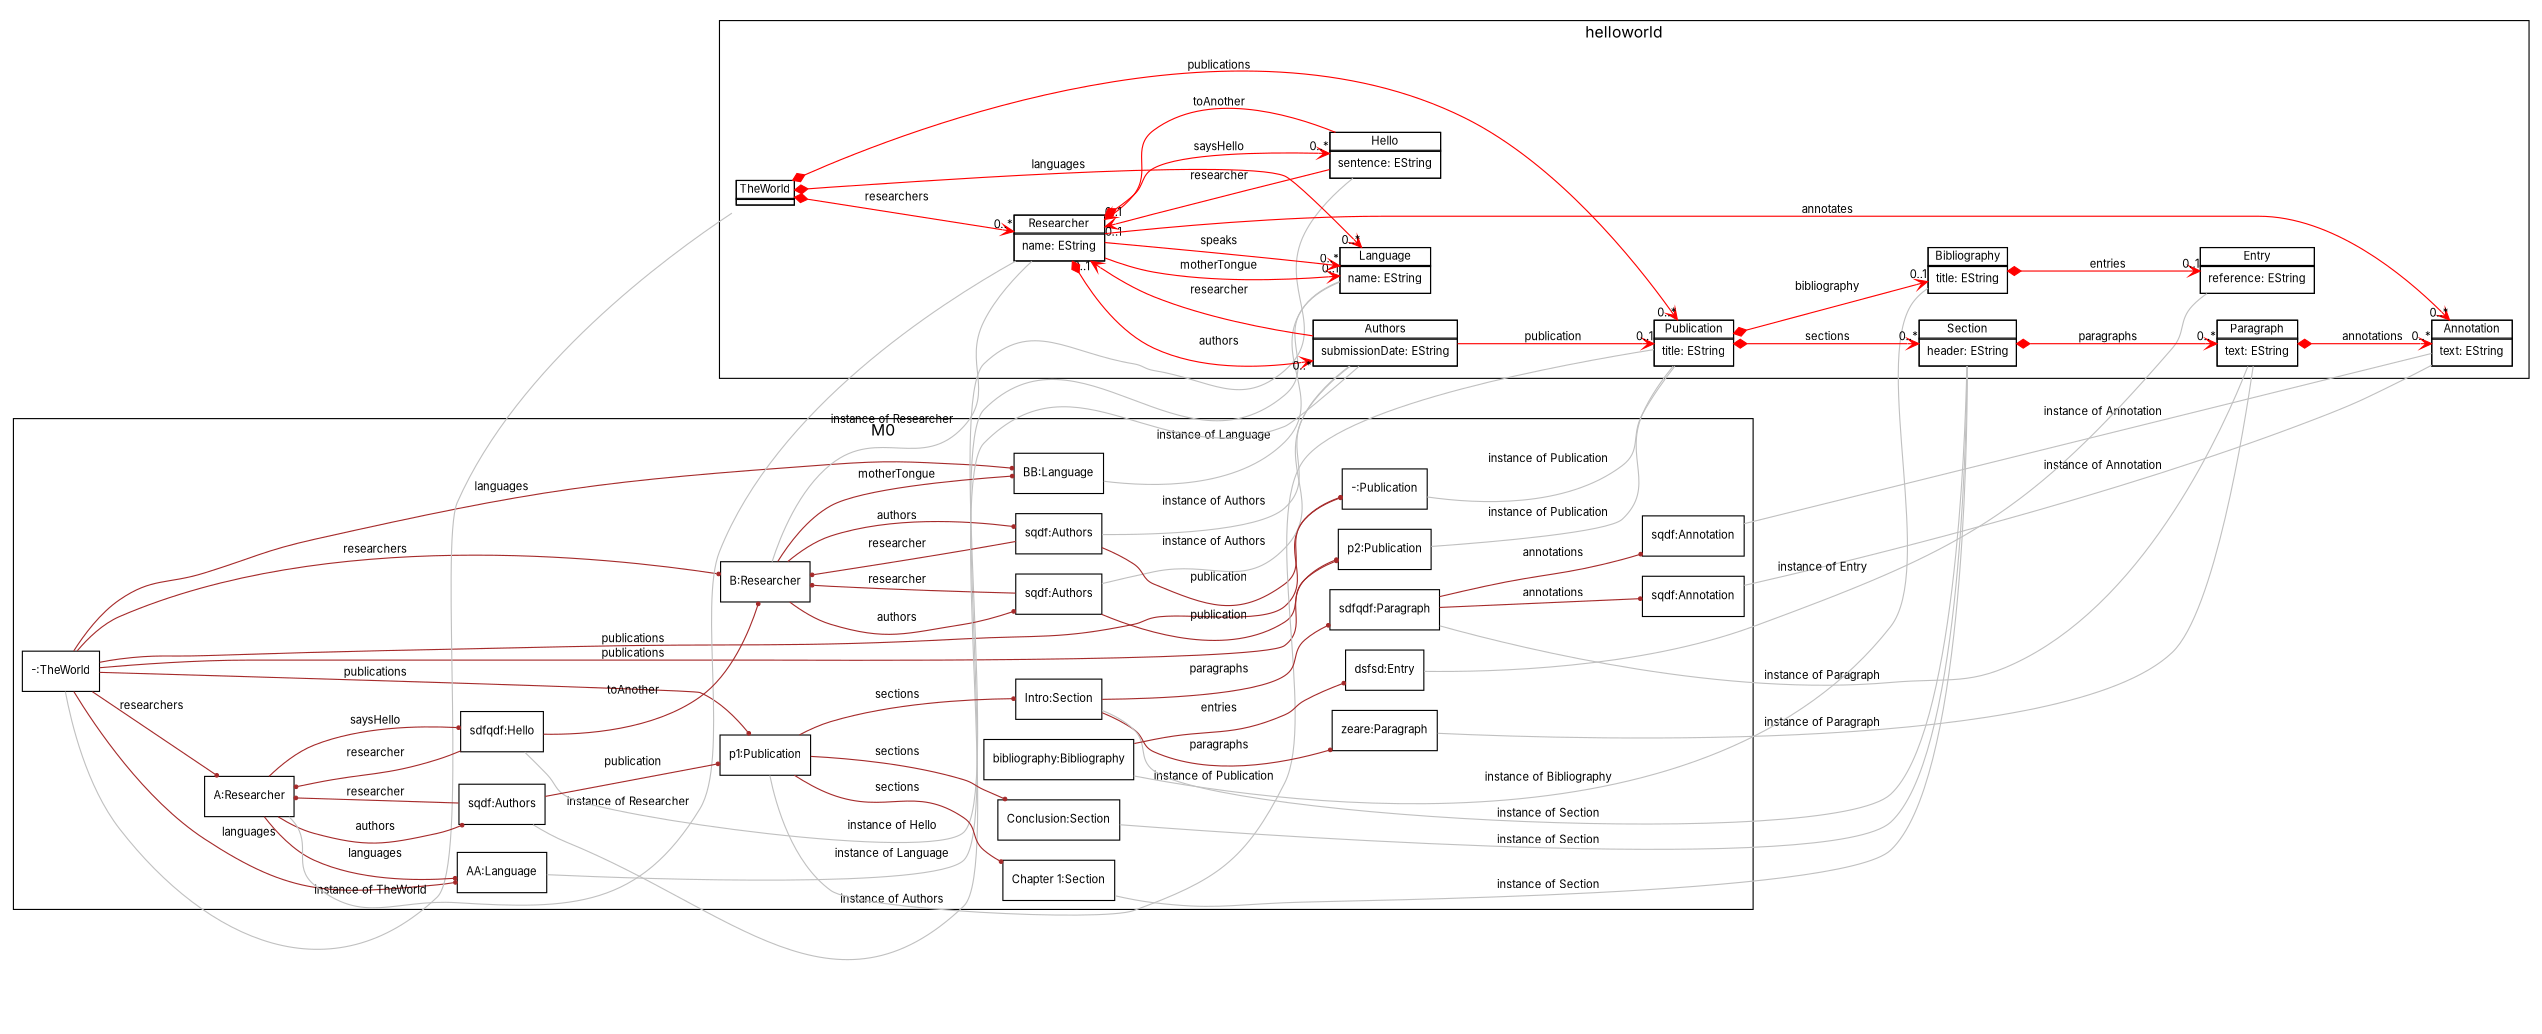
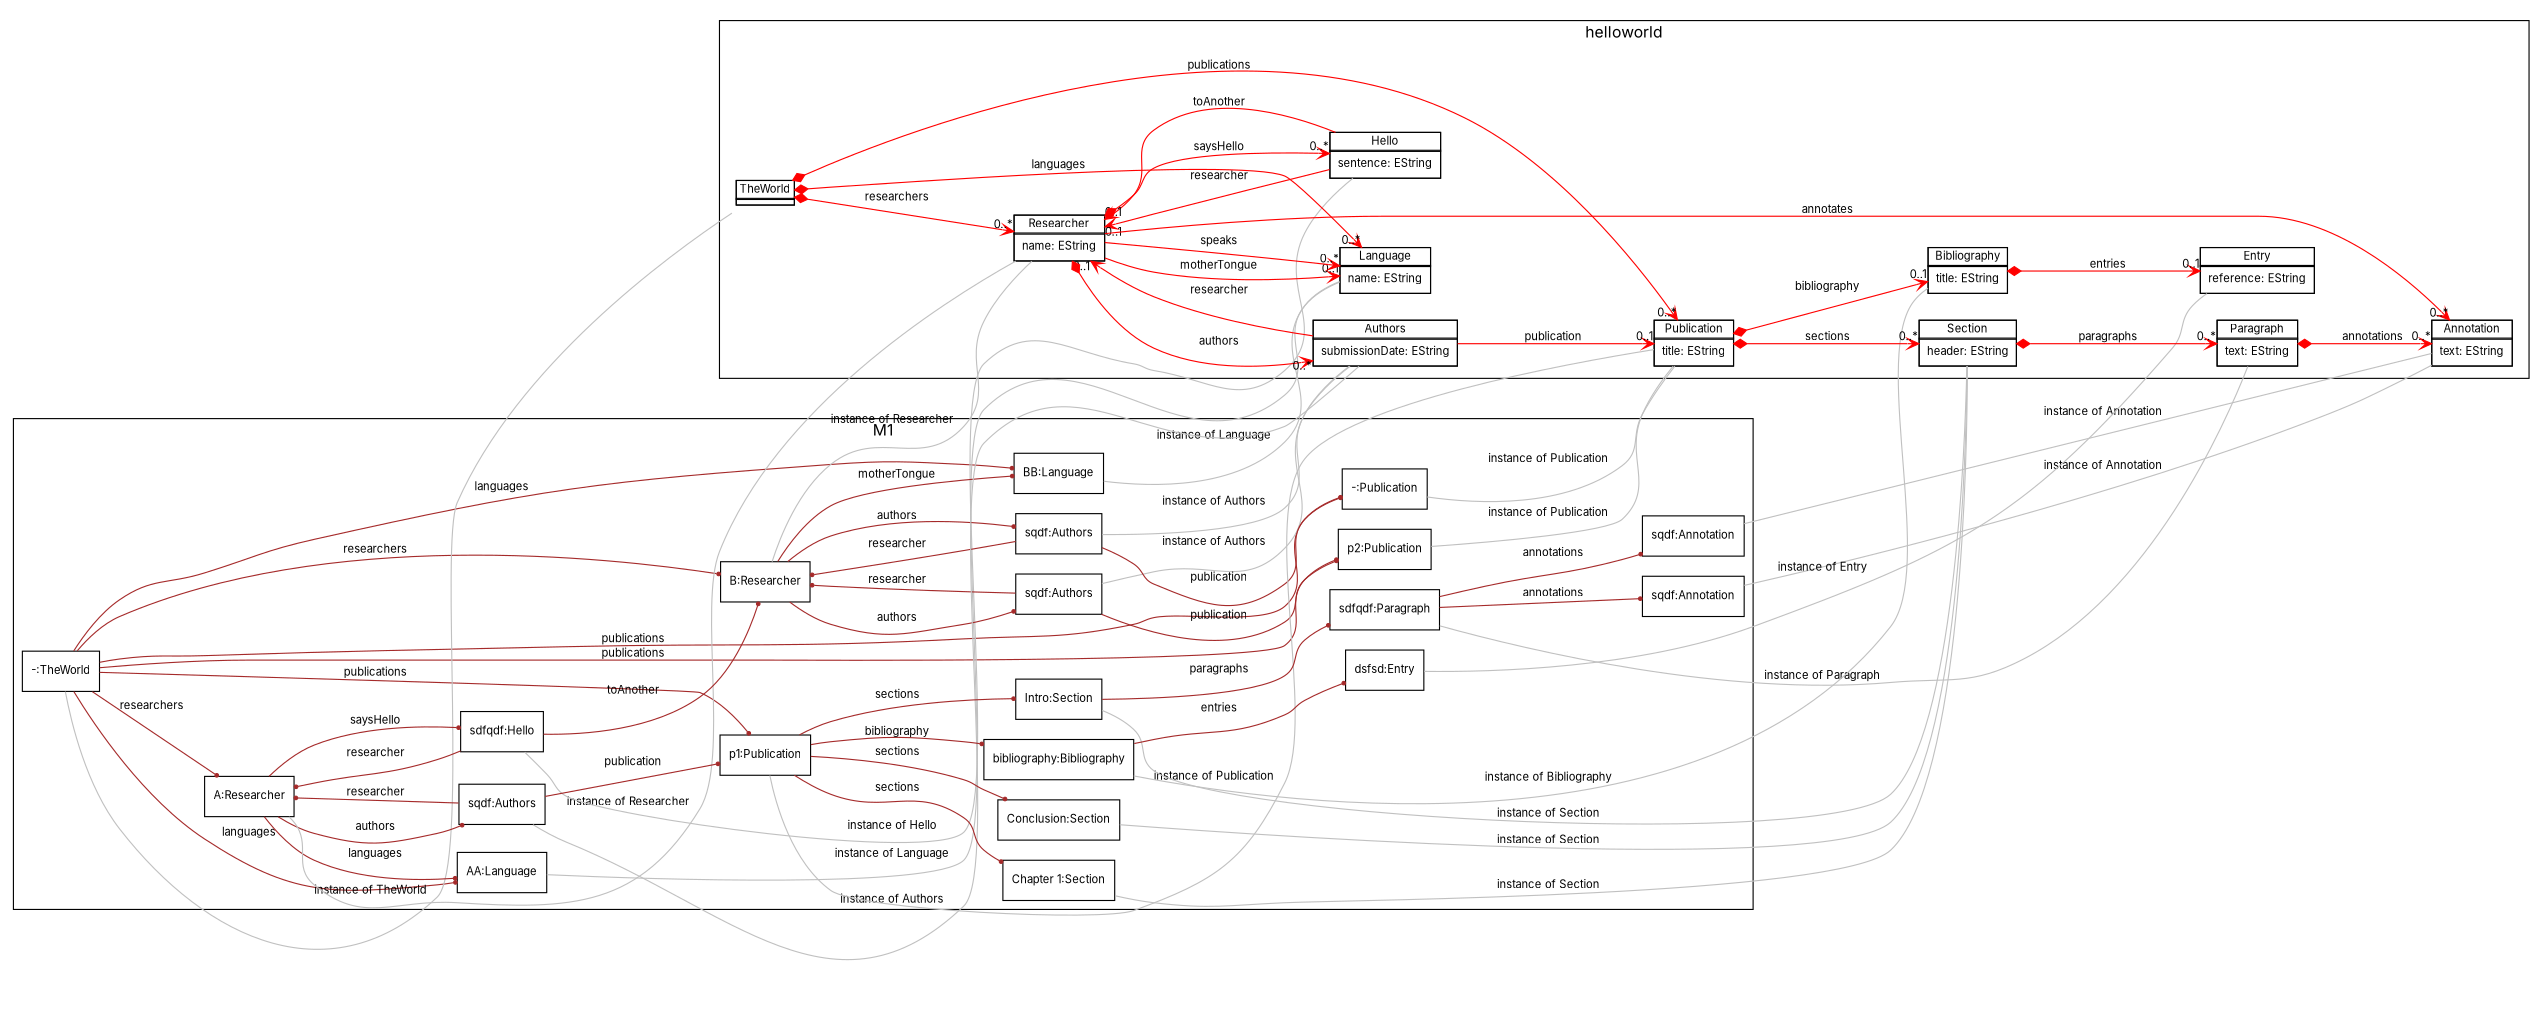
cluster "M0": label "M0" -> "M1"
node "zeare:Paragraph": removed
edge "p1:Publication" -> "bibliography:Bibliography": added, label "bibliography"
